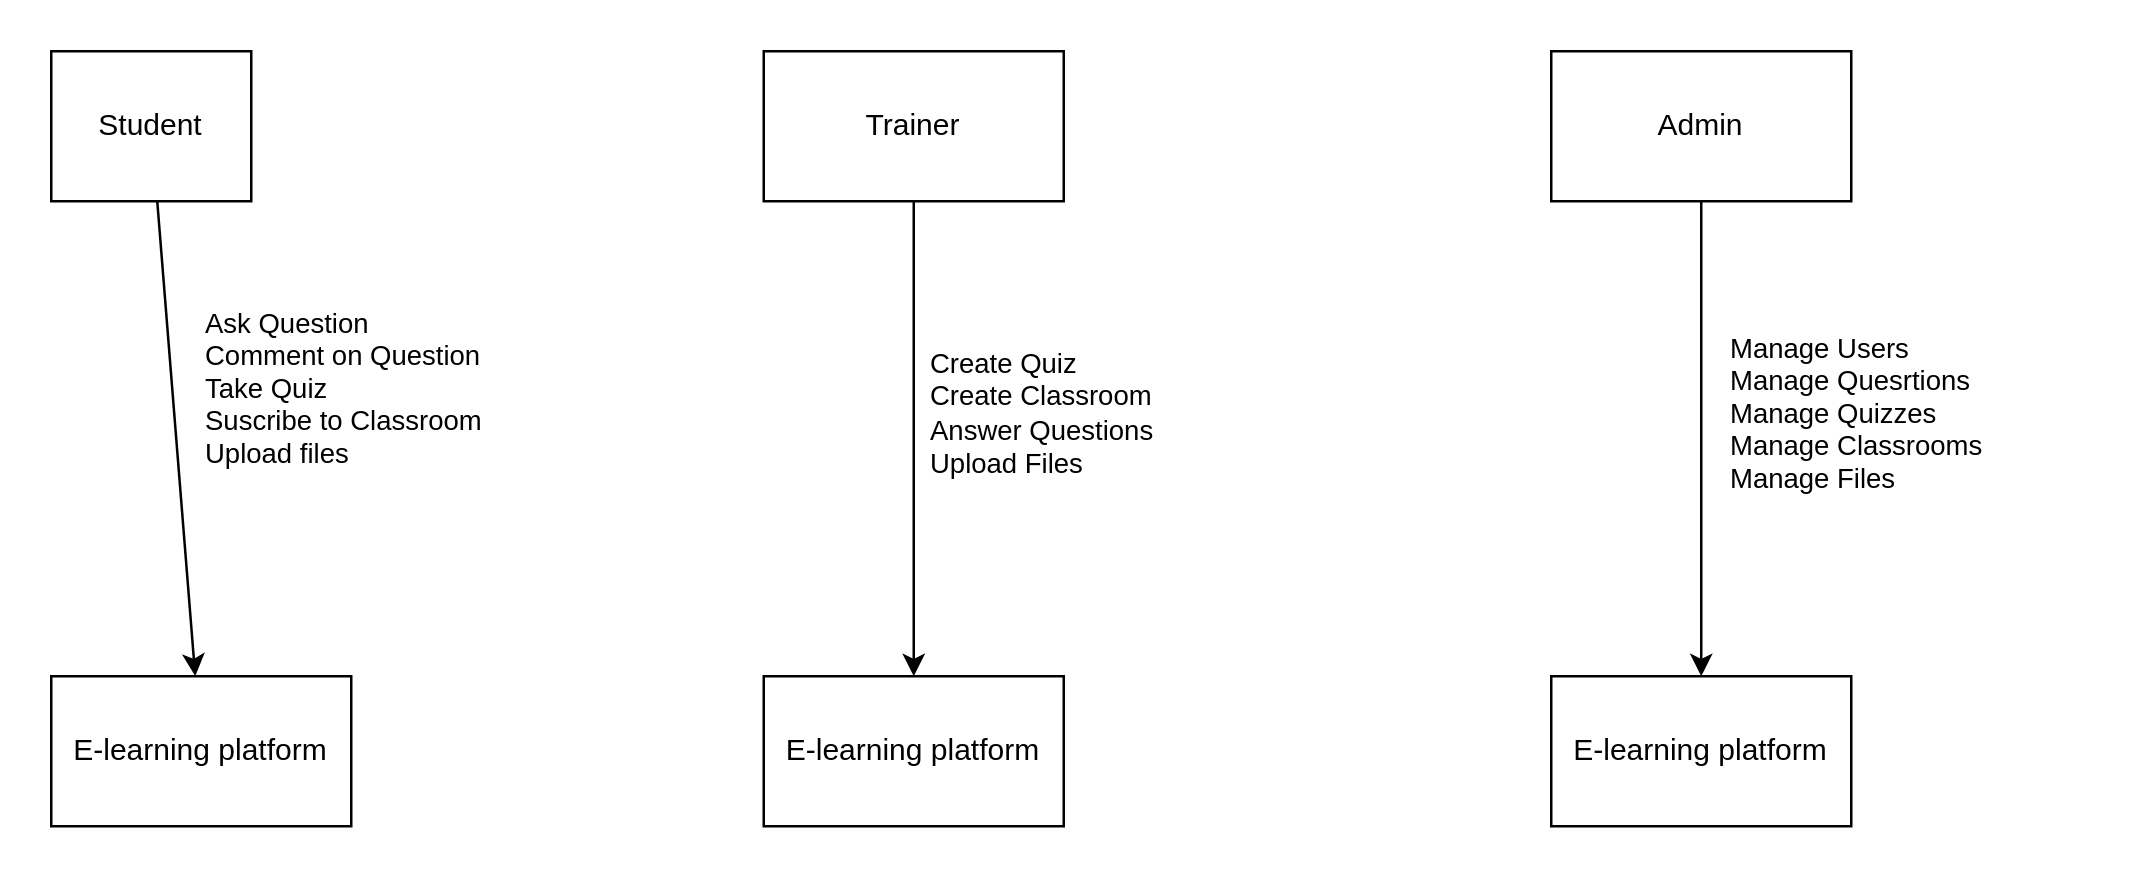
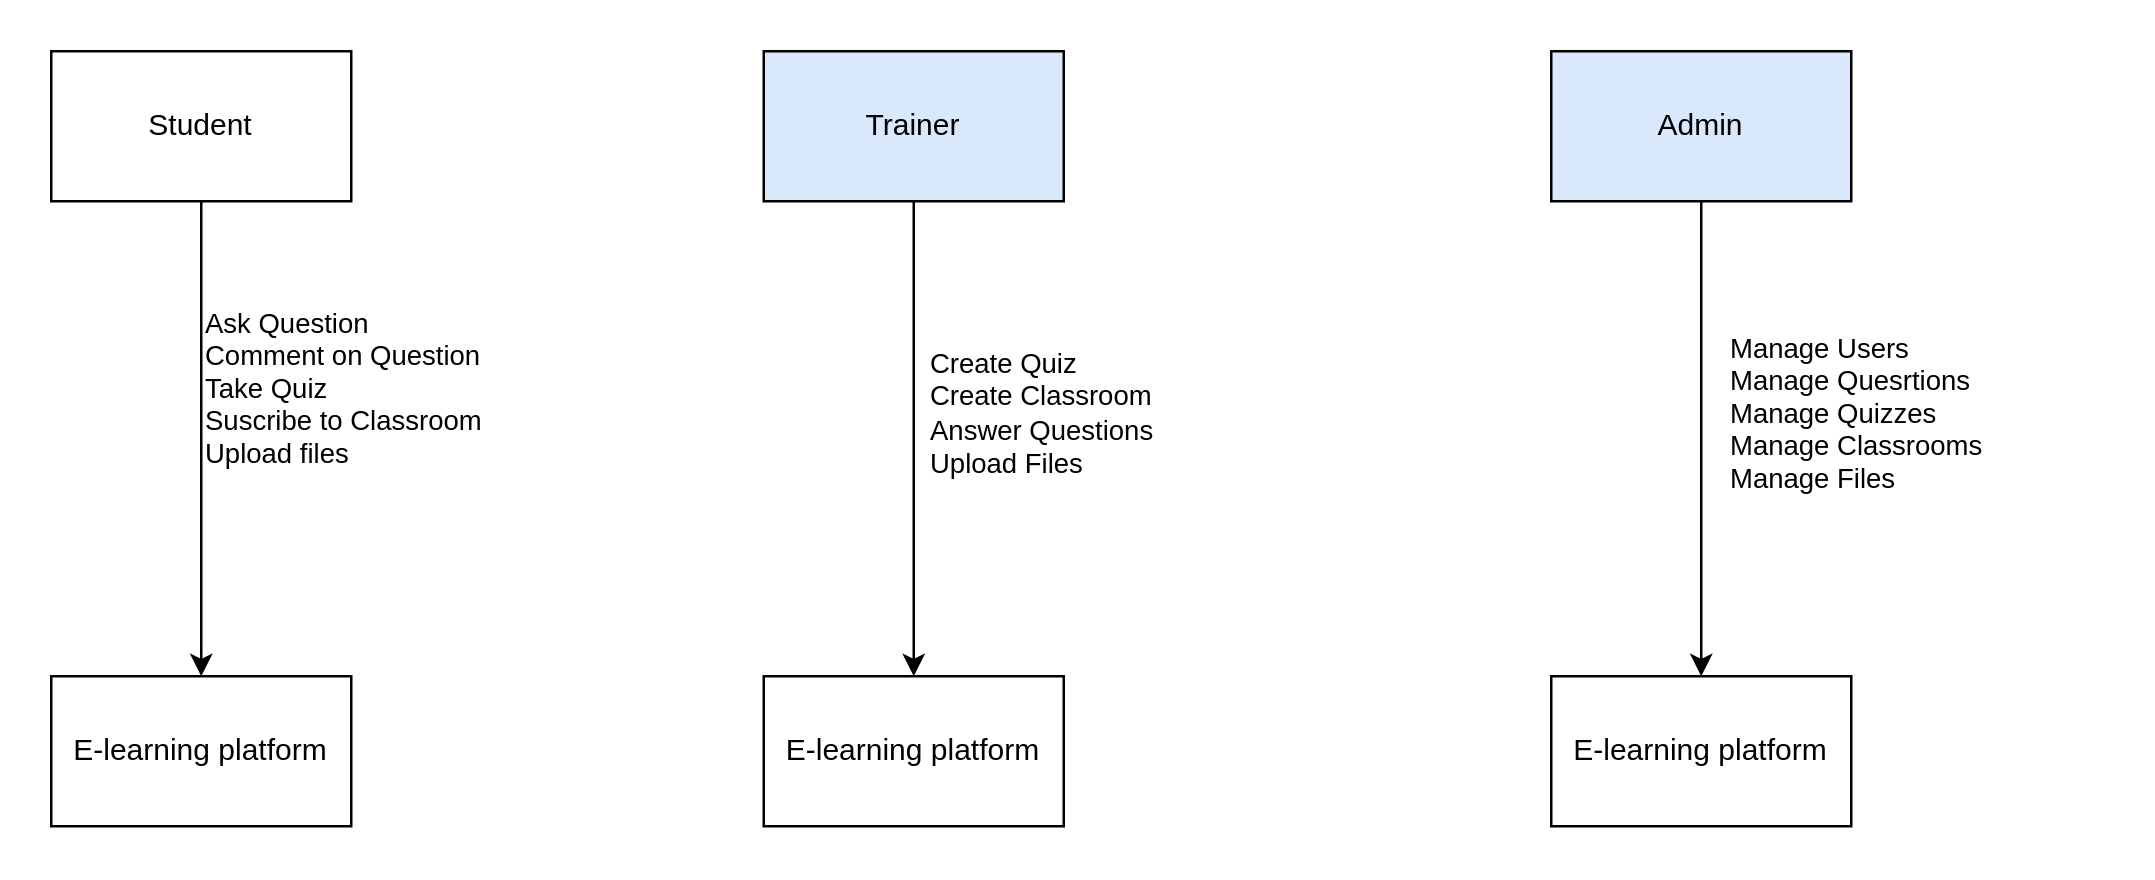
node "Student": size 200x150 -> 300x150
node "Trainer": fillcolor #ffffff -> #dae8fc
node "Admin": fillcolor #ffffff -> #dae8fc
